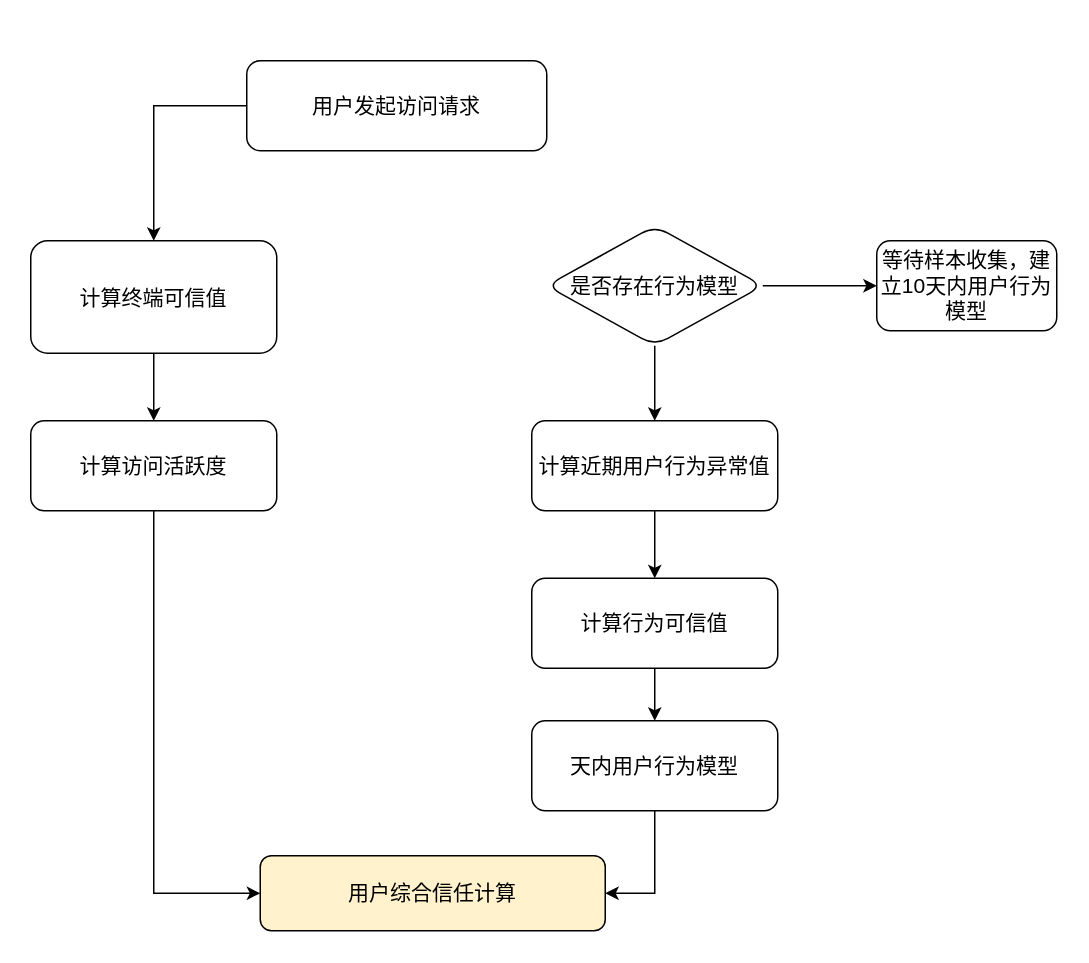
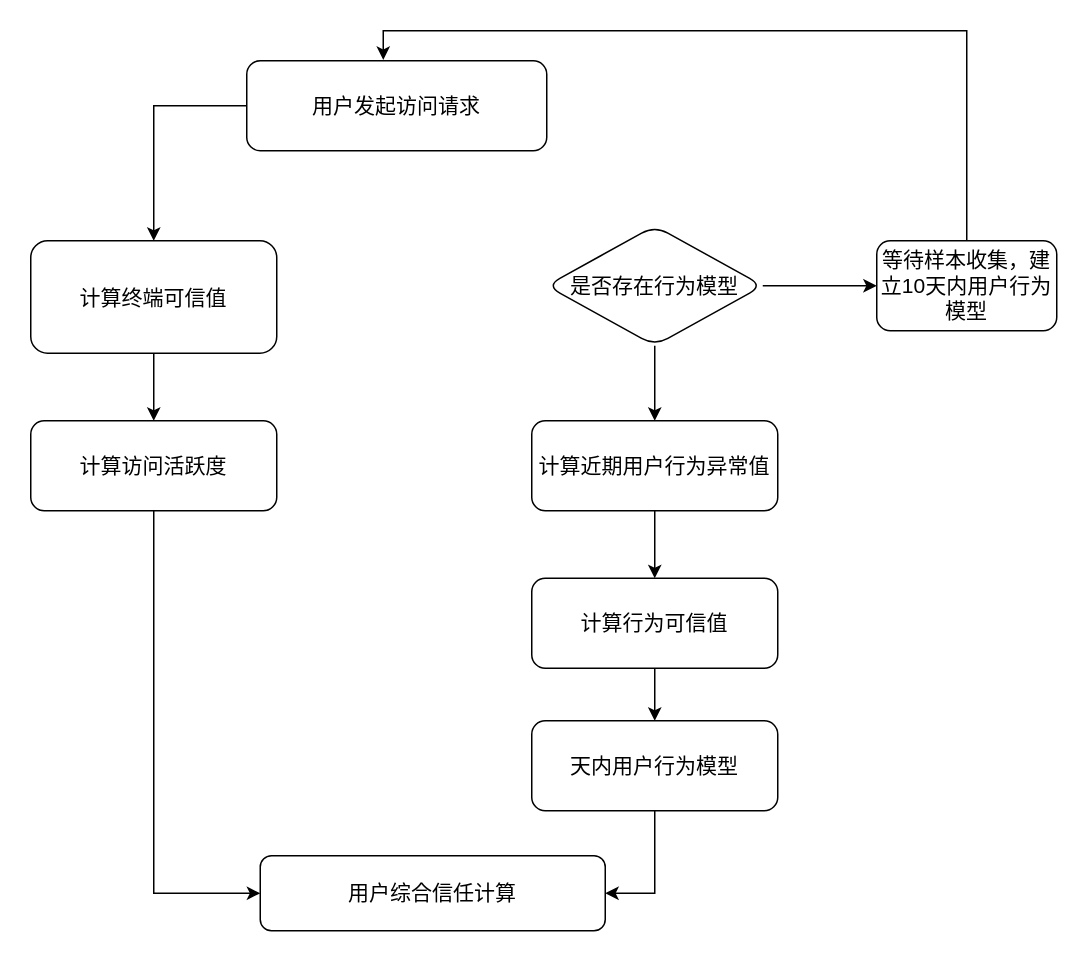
edge "等待样本收集，建立10天内用户行为模型" -> "用户发起访问请求": added
node "用户综合信任计算": fillcolor #fff2cc -> #ffffff
